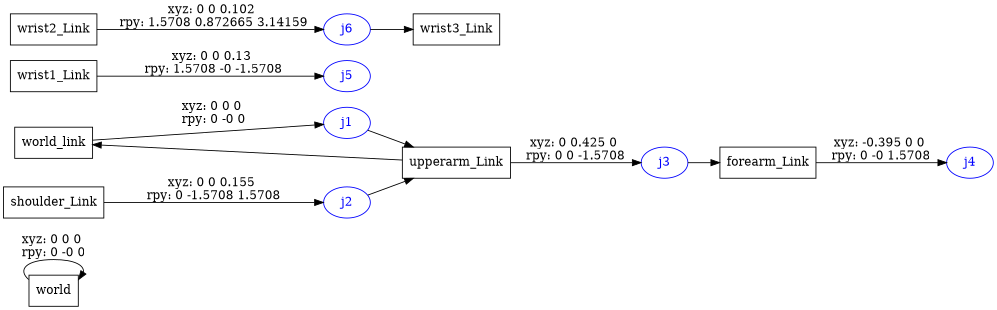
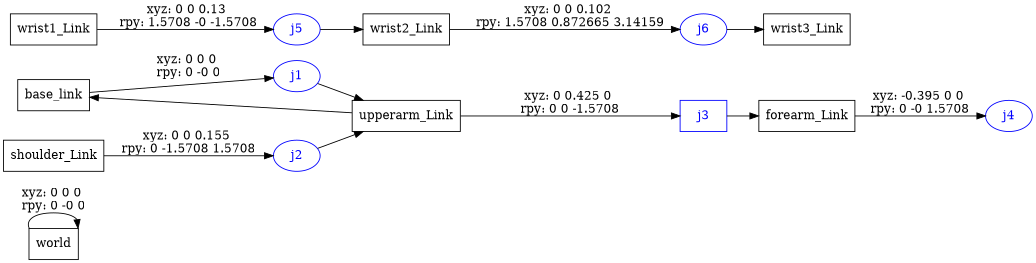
edge "j5" -> "wrist2_Link": added
node "world_link": label "world_link" -> "base_link"
node "j3": shape ellipse -> box
